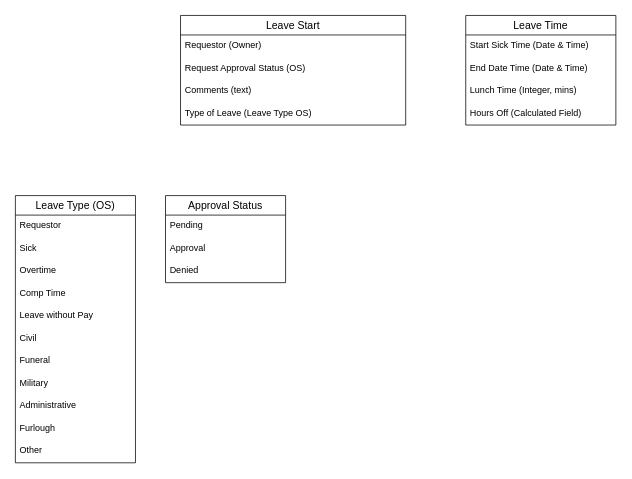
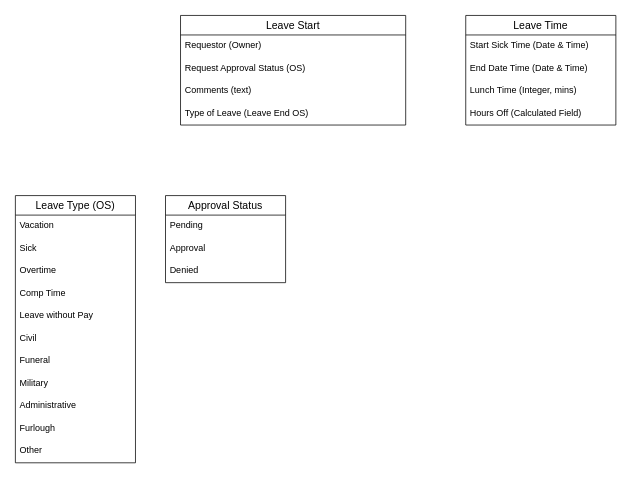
node "Type of Leave (Leave Type OS)": label "Type of Leave (Leave Type OS)" -> "Type of Leave (Leave End OS)"
node "Requestor": label "Requestor" -> "Vacation"
